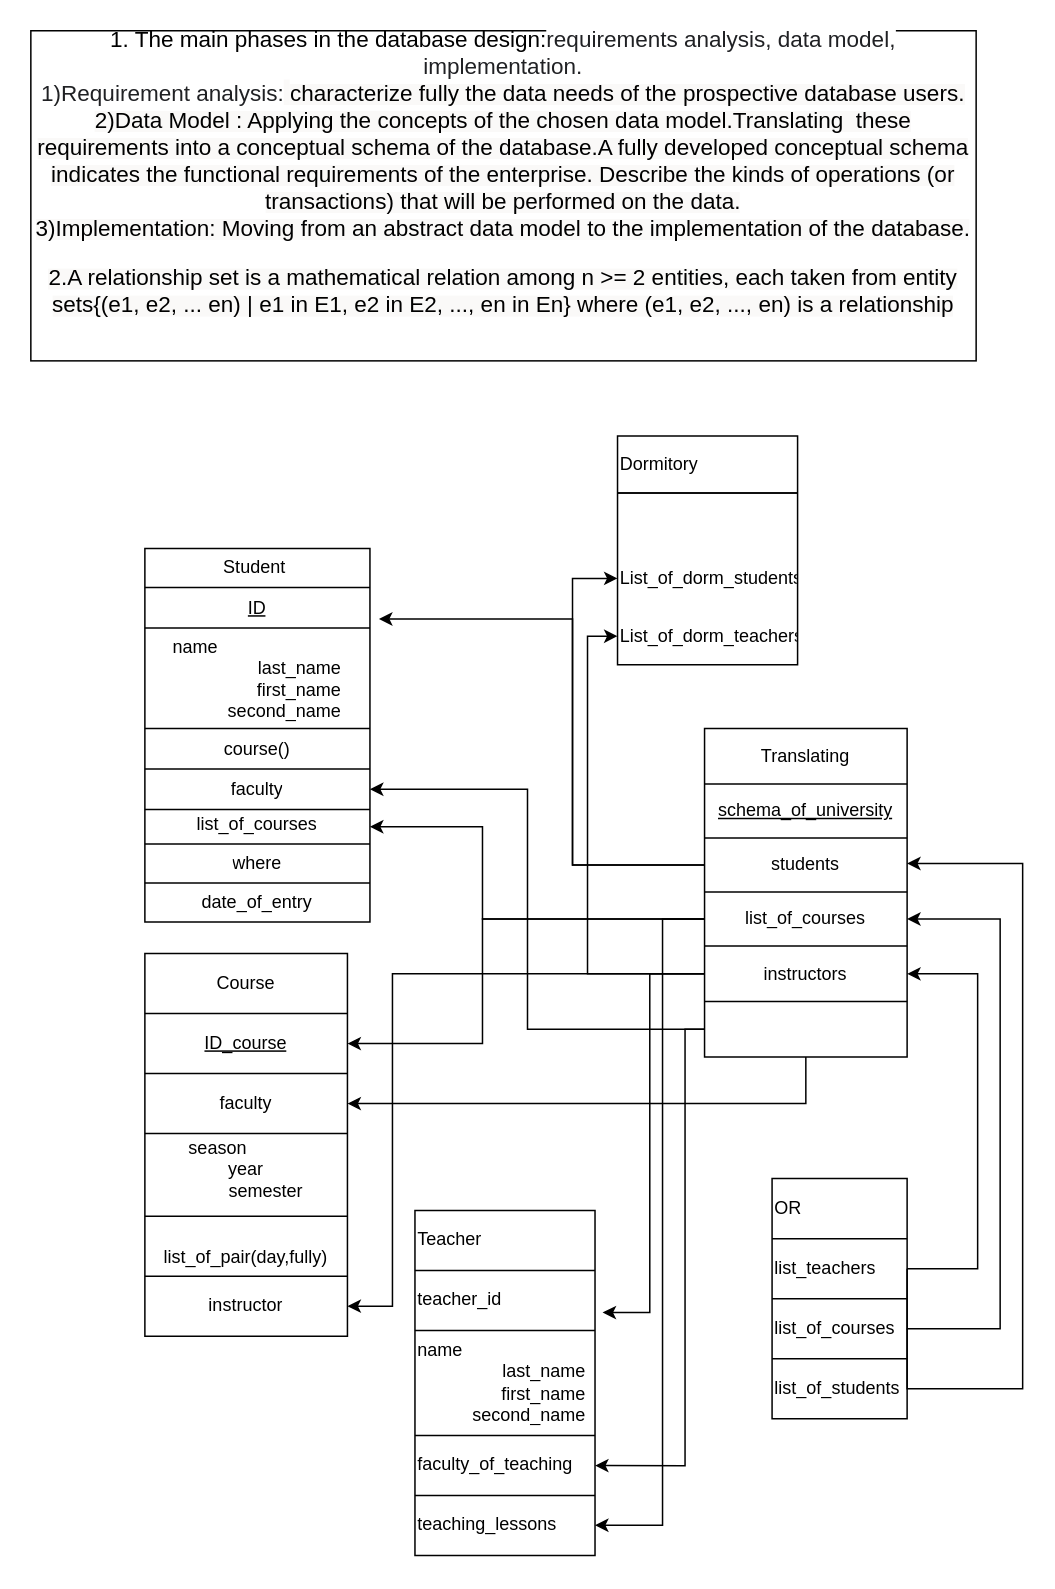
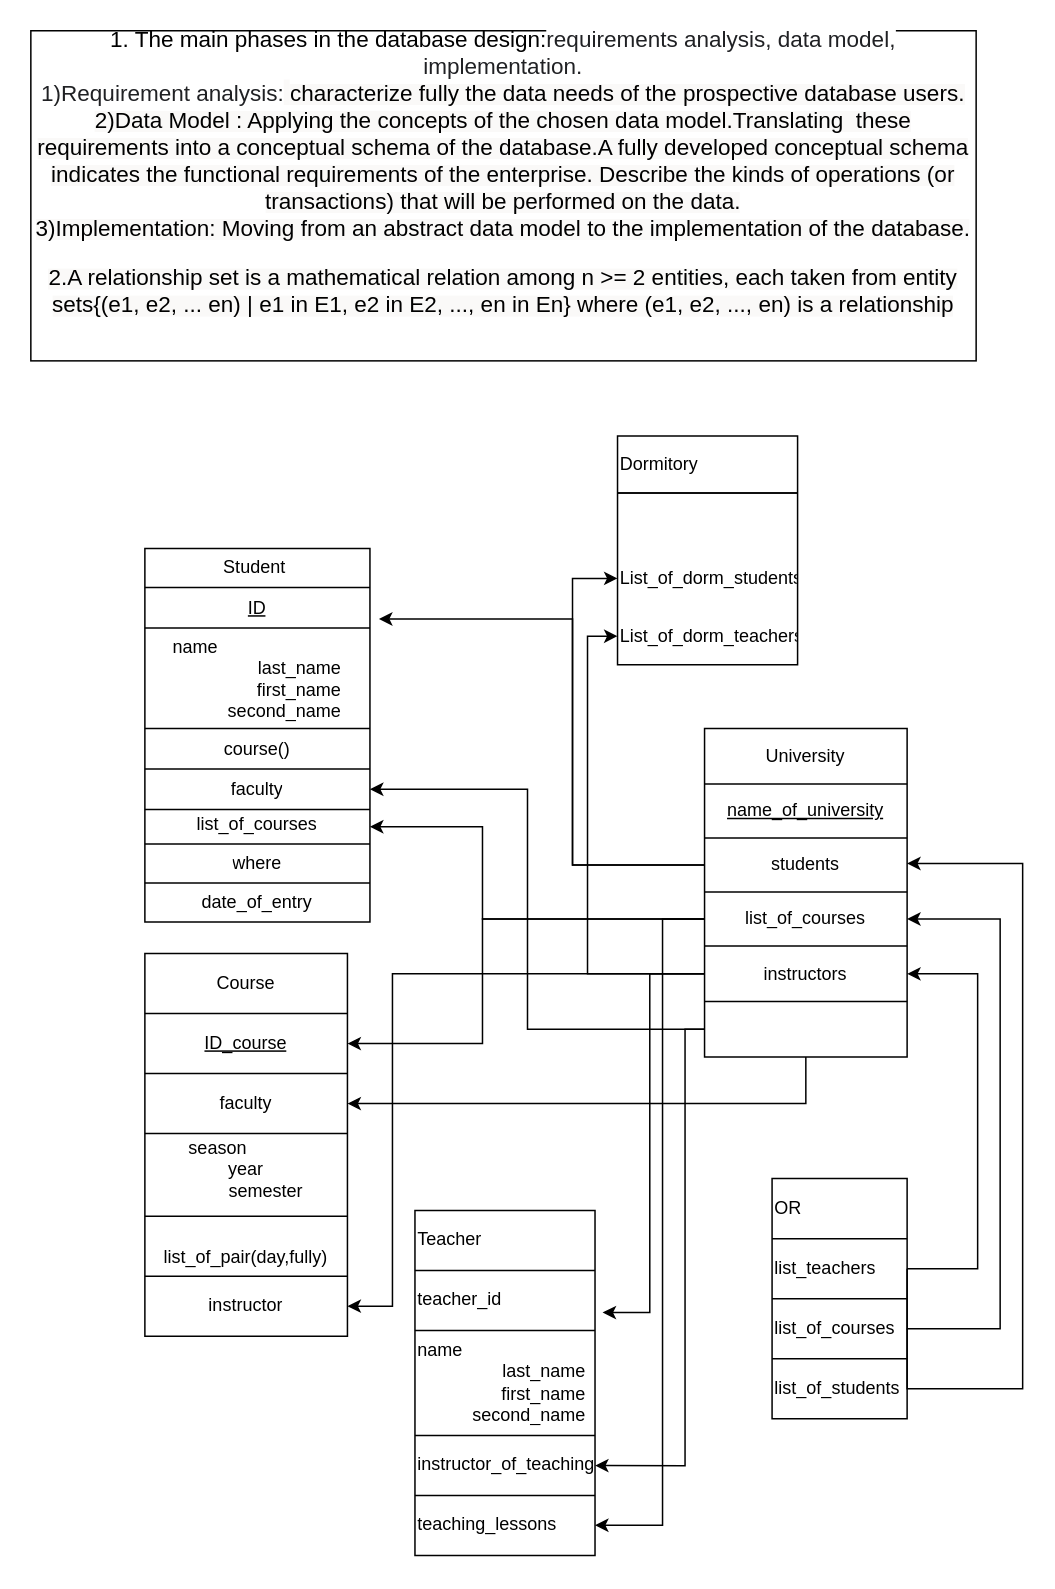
node "Translating": label "Translating" -> "University"
node "schema_of_university": label "schema_of_university" -> "name_of_university"
node "faculty_of_teaching": label "faculty_of_teaching" -> "instructor_of_teaching"
